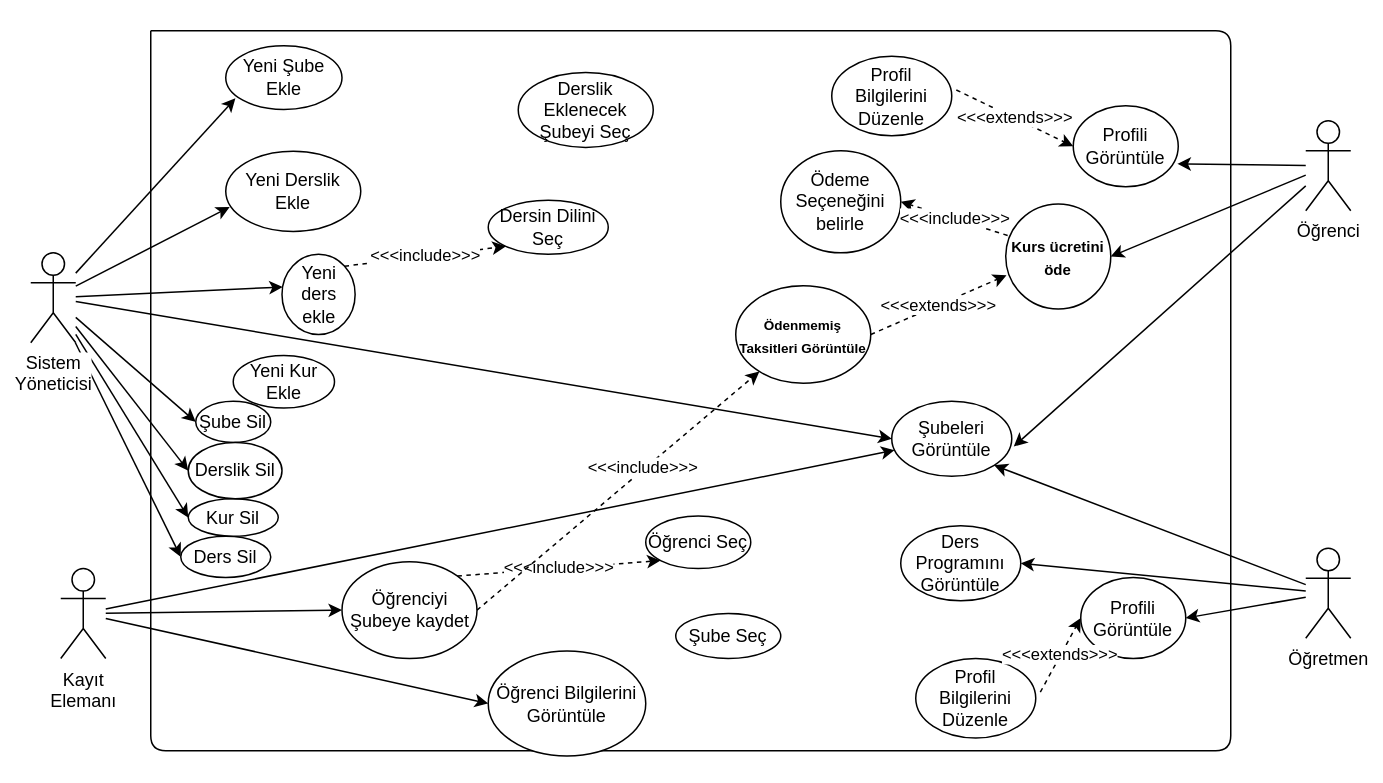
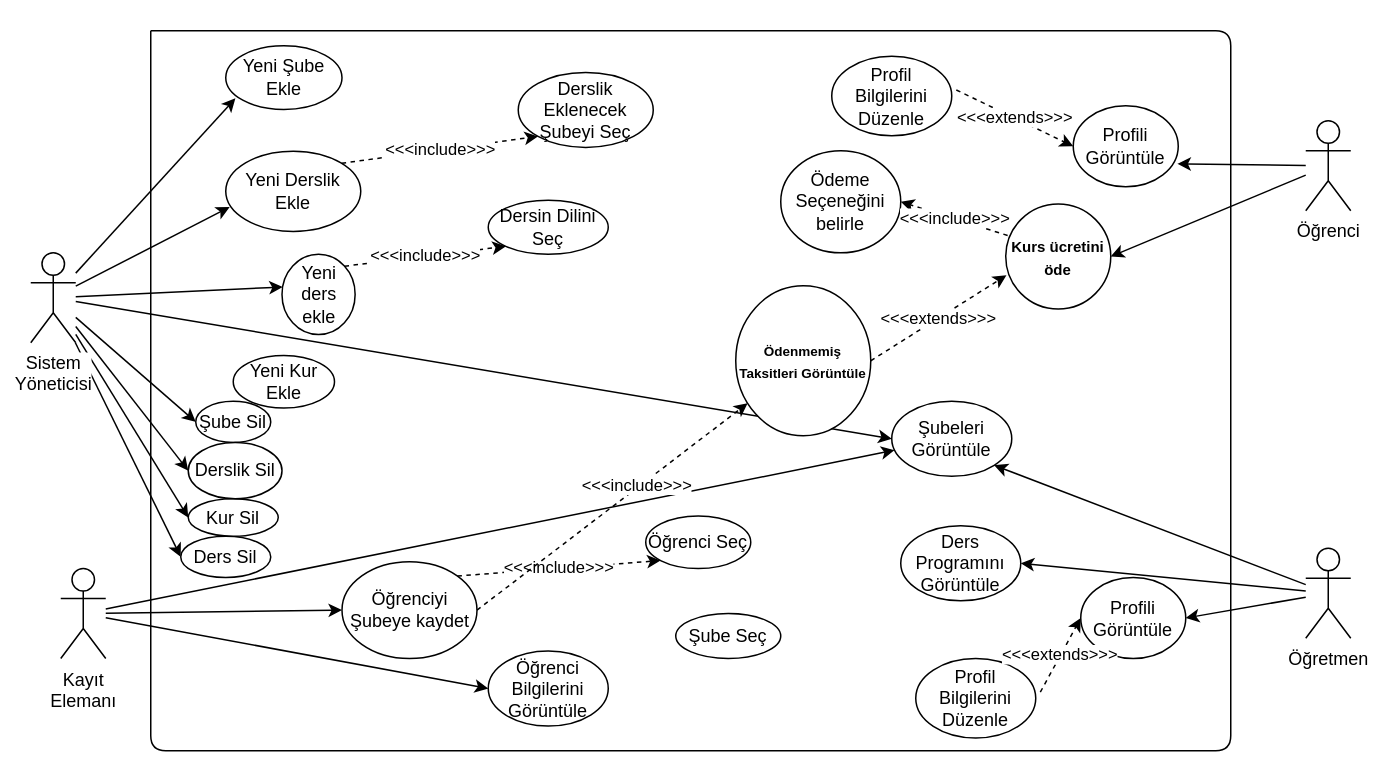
edge "Yeni Derslik Ekle" -> "Derslik Eklenecek Şubeyi Seç": added, label "<<<include>>>"
edge "Öğrenci" -> "Şubeleri Görüntüle": removed
node "Ödenmemiş Taksitleri Görüntüle": size 135x98 -> 135x150
node "Öğrenci Bilgilerini Görüntüle": size 158x105 -> 120x75
